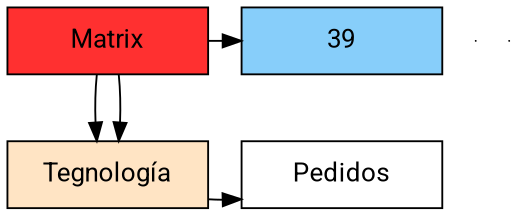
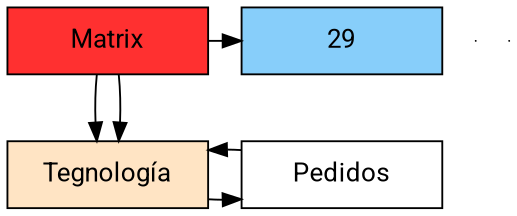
node "39": label "39" -> "29"
edge "Pedidos" -> "Tegnología": added
